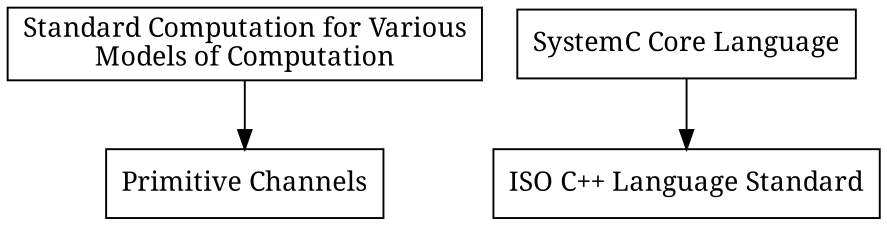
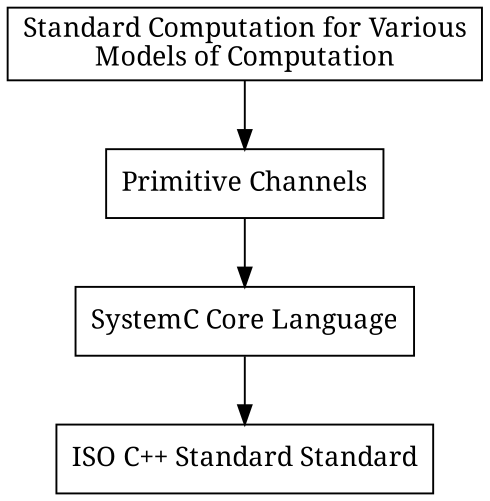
node "ISO C++ Language Standard": label "ISO C++ Language Standard" -> "ISO C++ Standard Standard"
edge "Primitive Channels" -> "SystemC Core Language": added
